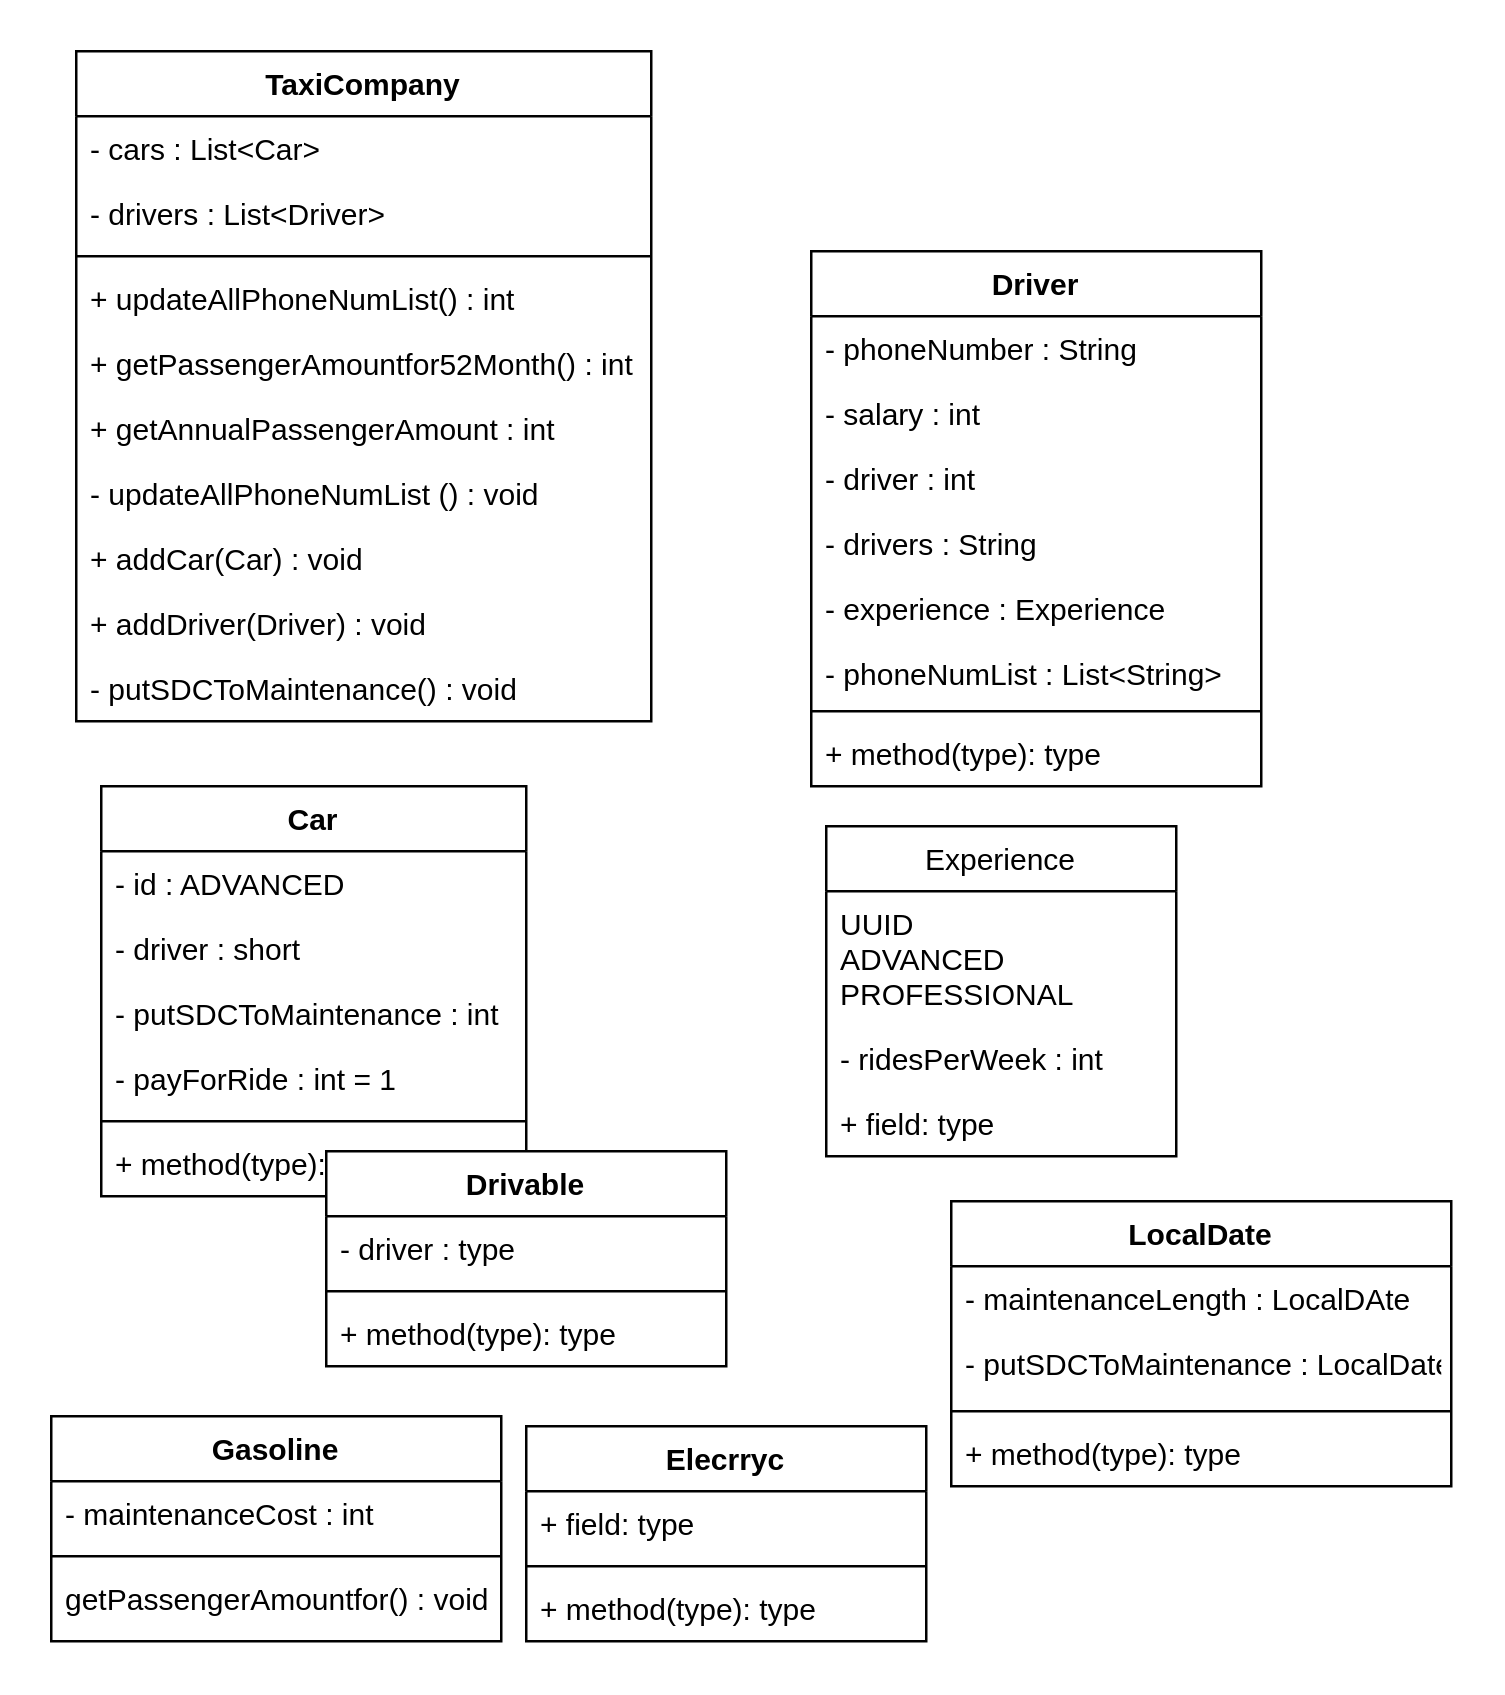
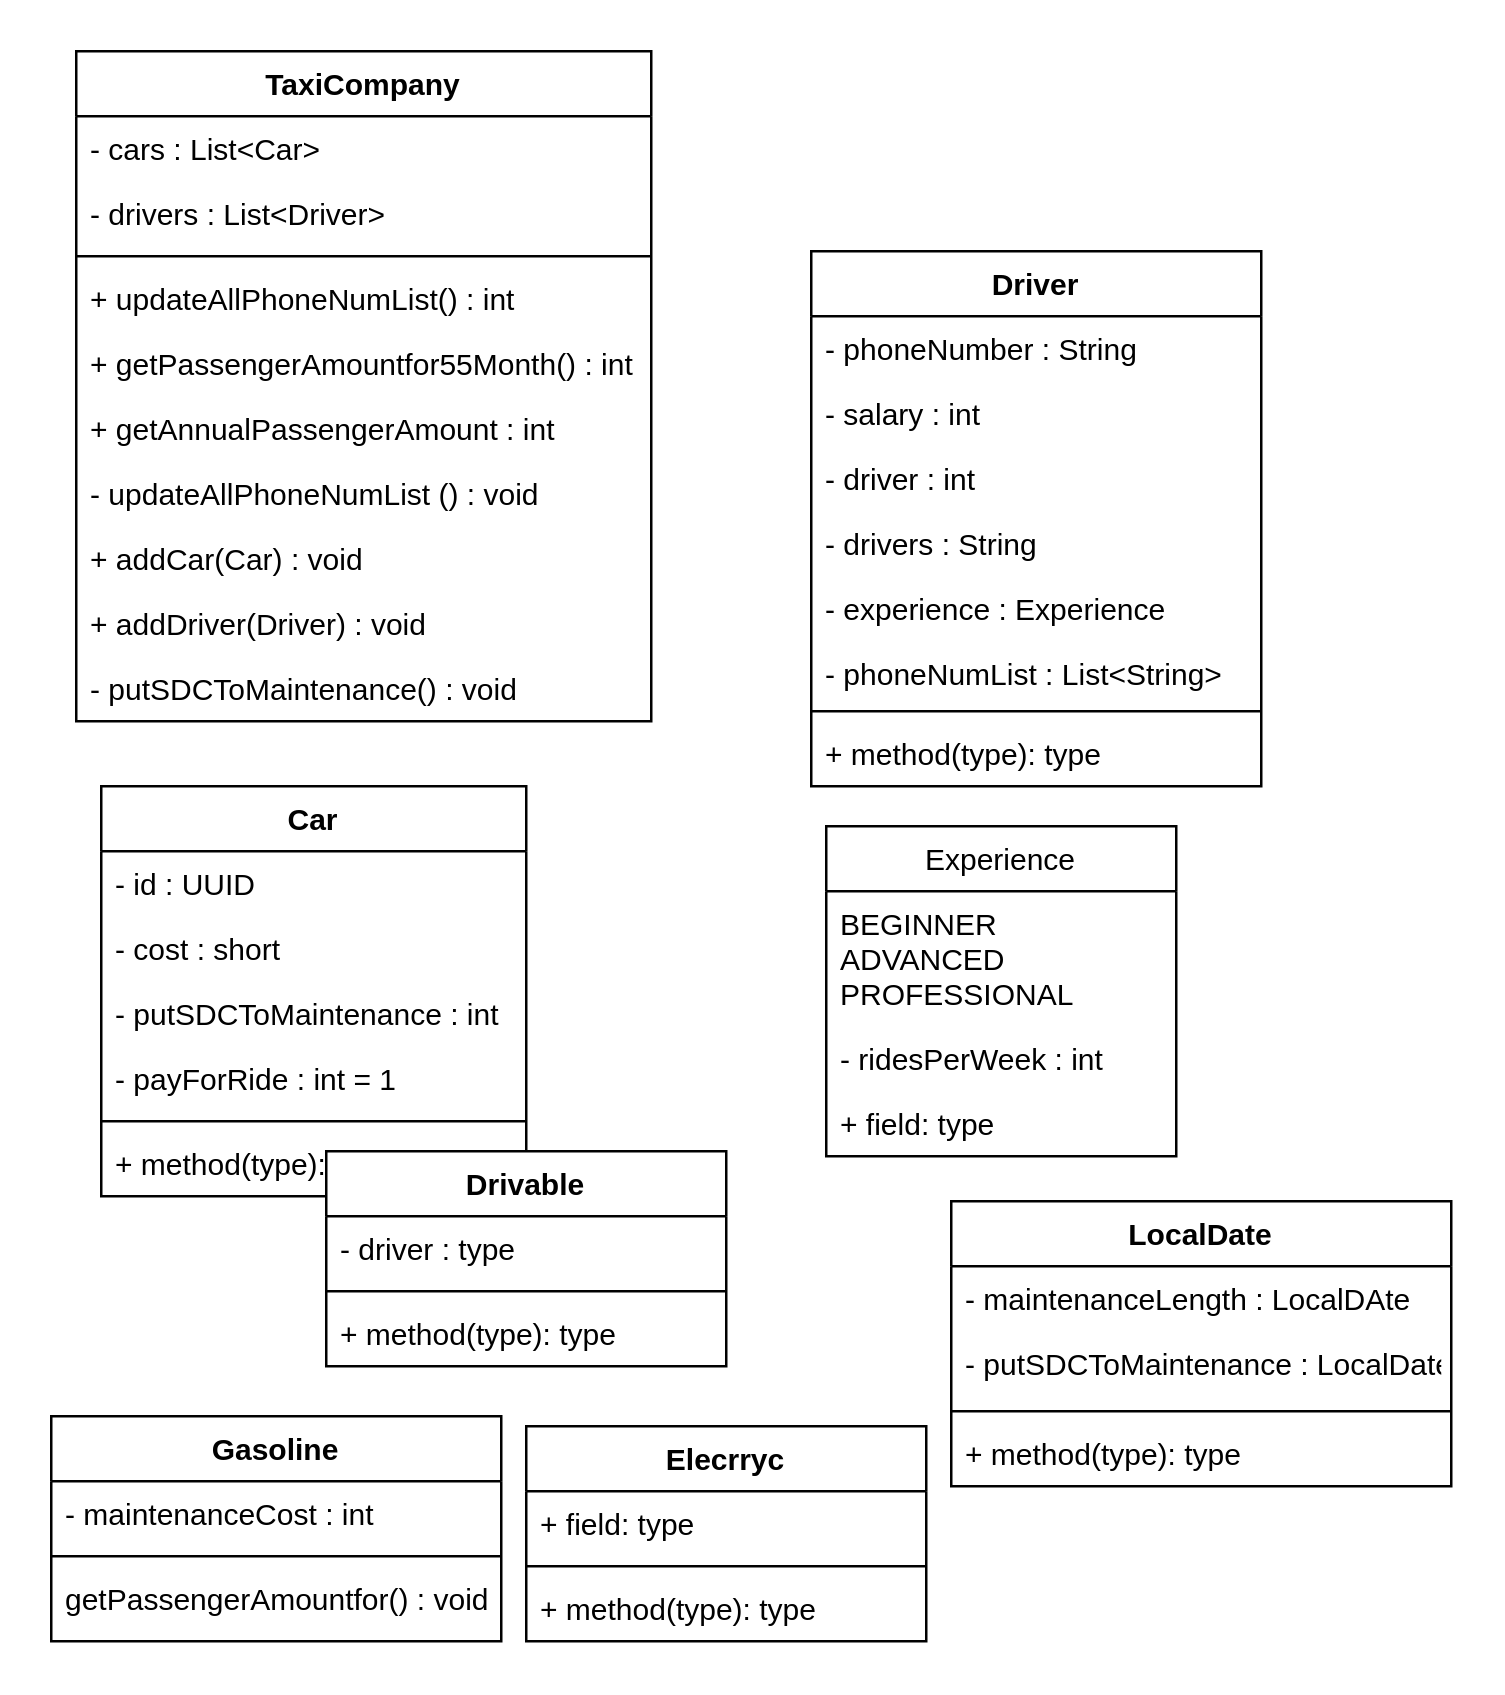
node "+ getPassengerAmountfor52Month() : int": label "+ getPassengerAmountfor52Month() : int" -> "+ getPassengerAmountfor55Month() : int"
node "- id : ADVANCED": label "- id : ADVANCED" -> "- id : UUID"
node "UUID ADVANCED PROFESSIONAL": label "UUID ADVANCED PROFESSIONAL" -> "BEGINNER ADVANCED PROFESSIONAL"
node "- driver : short": label "- driver : short" -> "- cost : short"
